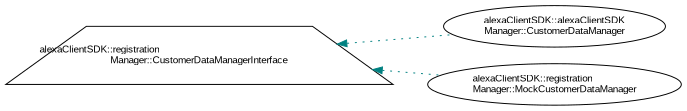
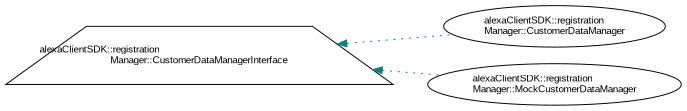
node "alexaClientSDK::alexaClientSDK Manager::CustomerDataManager": label "alexaClientSDK::alexaClientSDK Manager::CustomerDataManager" -> "alexaClientSDK::registration Manager::CustomerDataManager"
